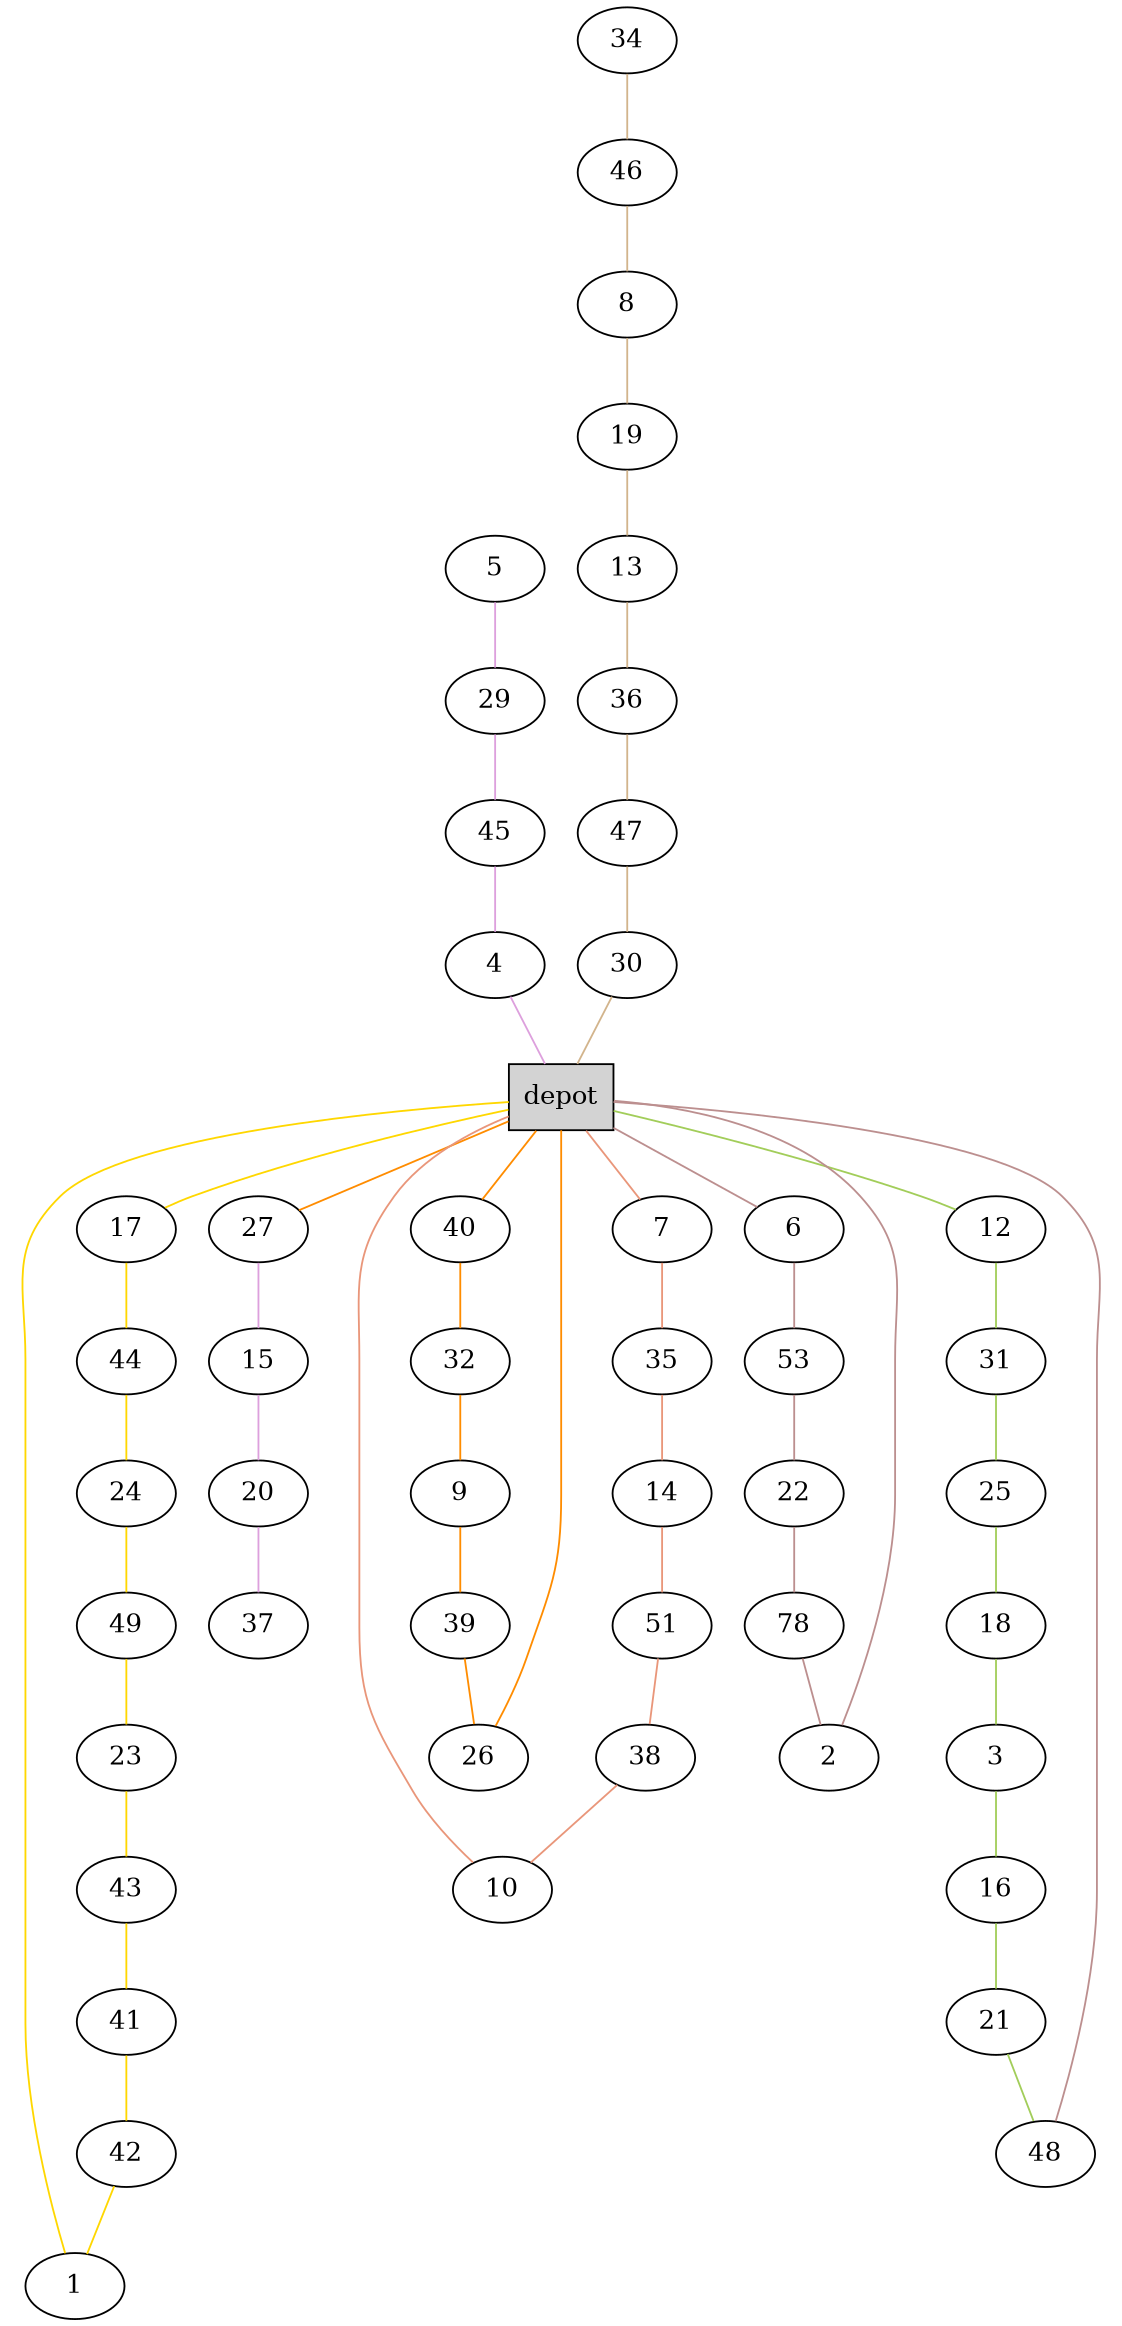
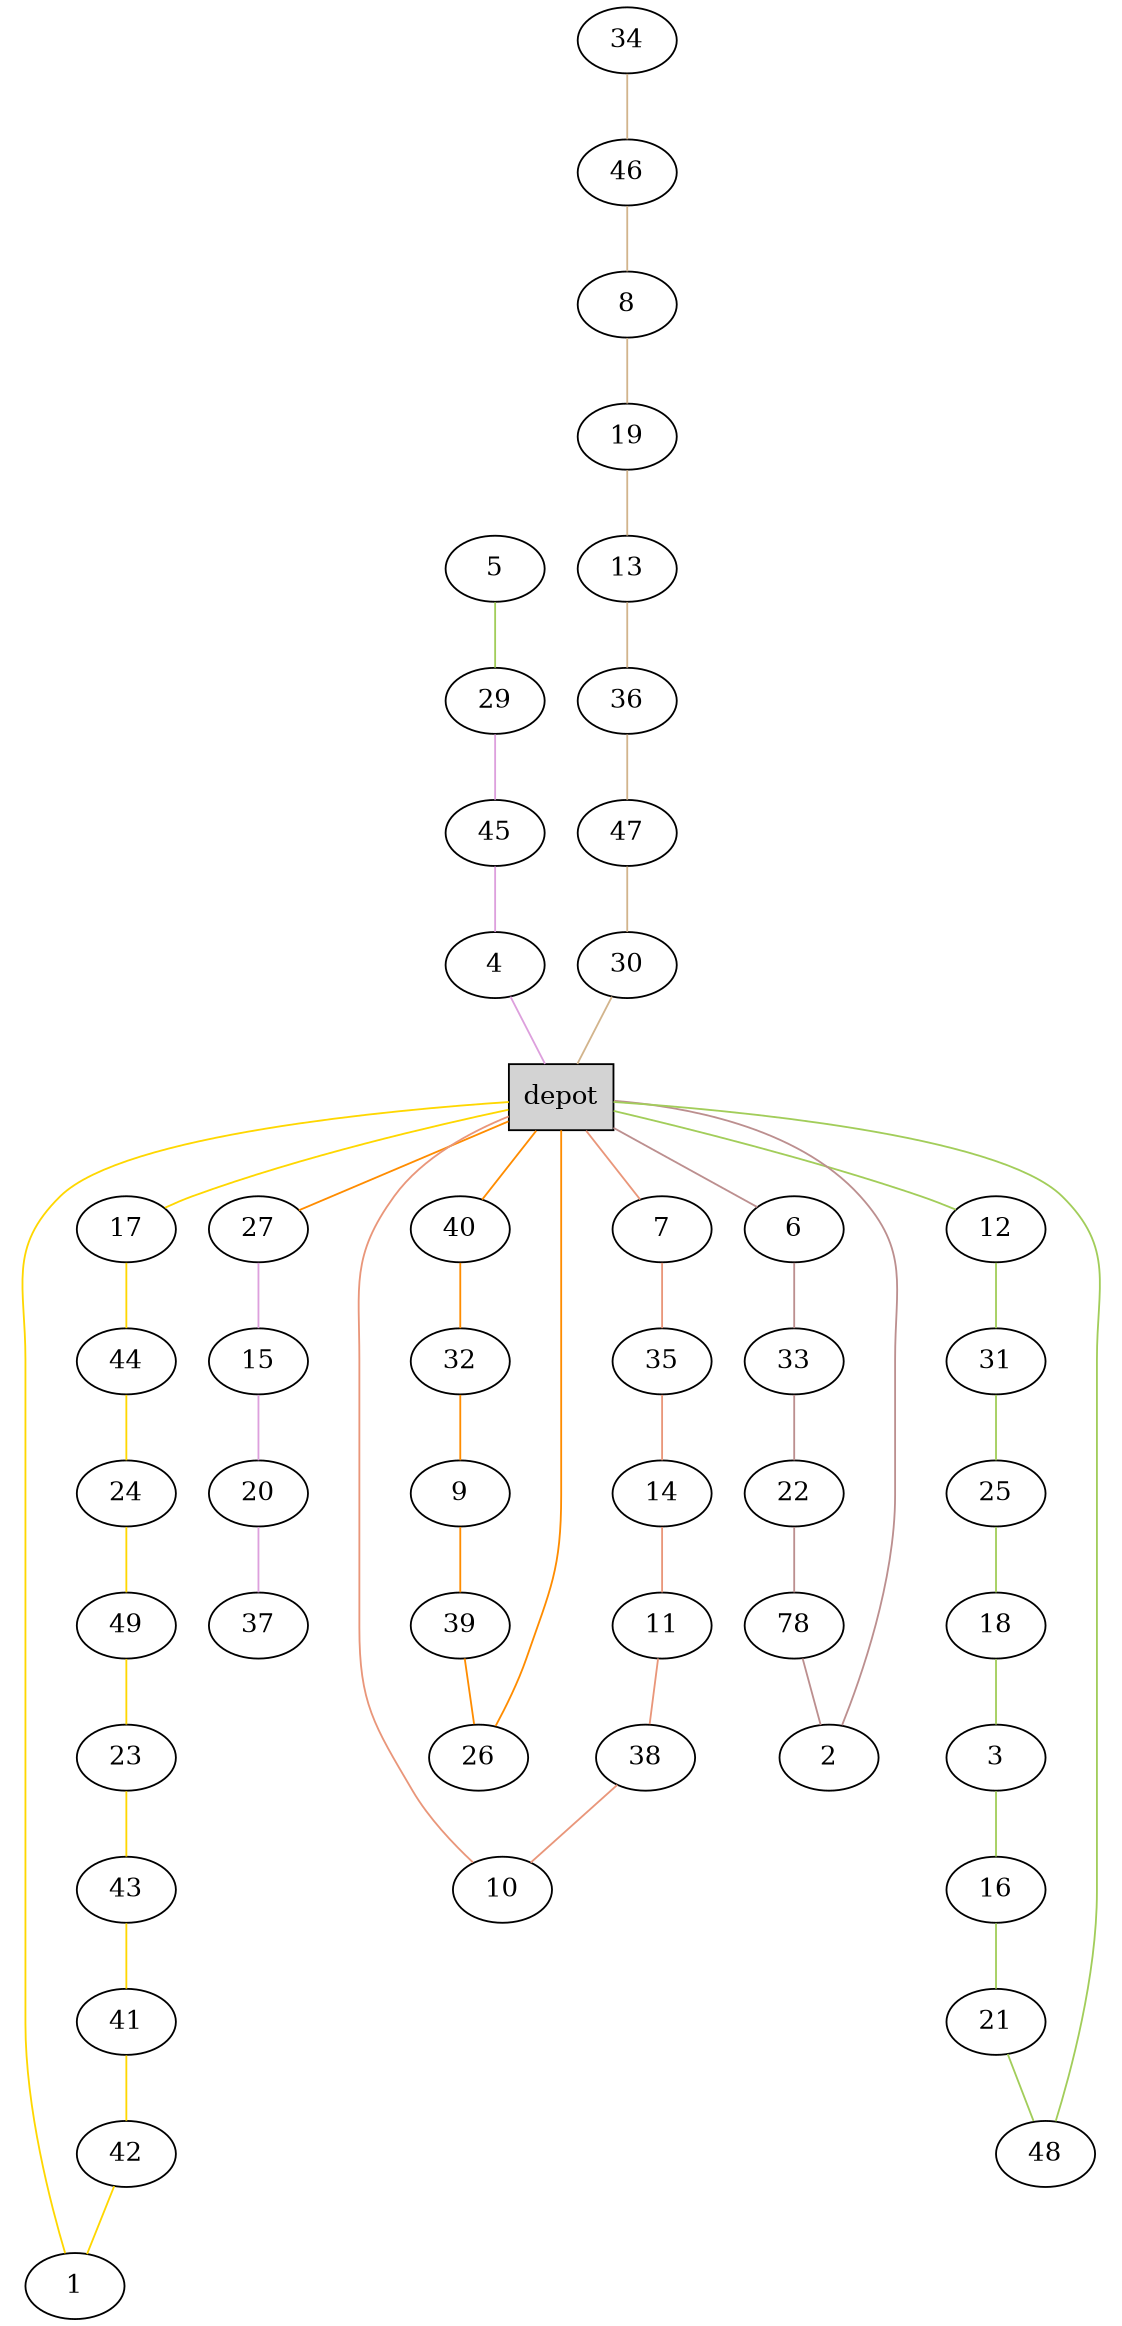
edge "5" -- "29": color plum -> darkolivegreen3
node "53": label "53" -> "33"
edge "depot" -- "48": color rosybrown -> darkolivegreen3
node "51": label "51" -> "11"
